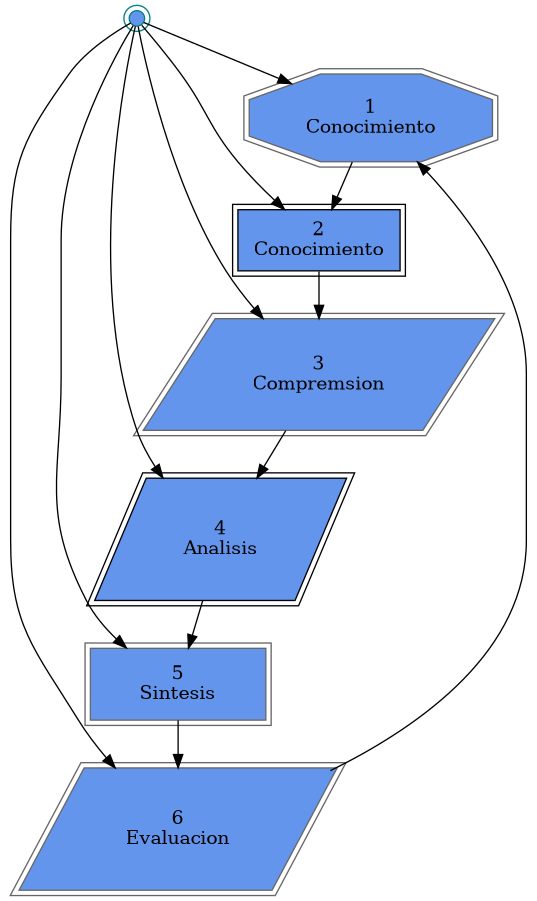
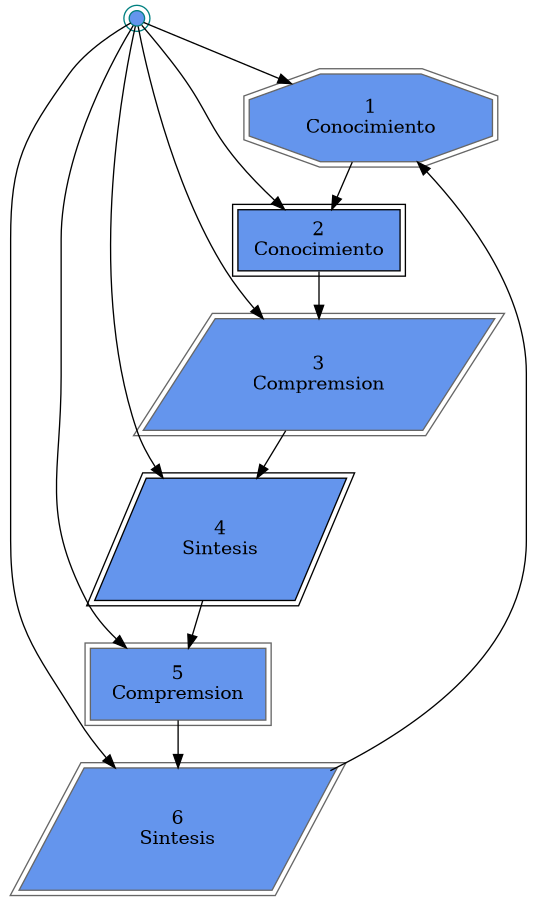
node "4 Analisis": label "4 Analisis" -> "4 Sintesis"
node "5 Sintesis": label "5 Sintesis" -> "5 Compremsion"
node "6 Evaluacion": label "6 Evaluacion" -> "6 Sintesis"
